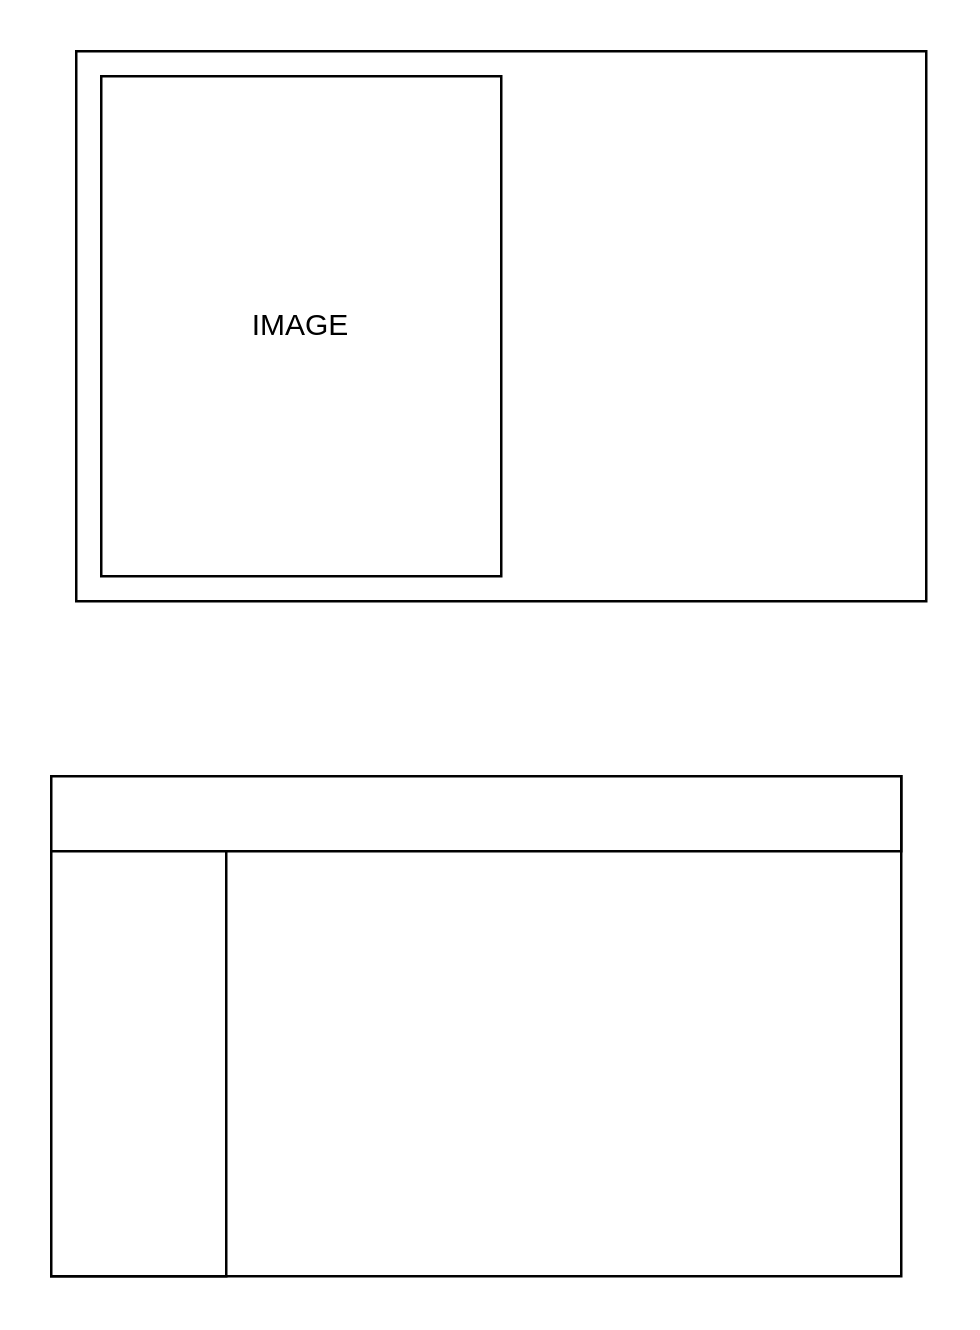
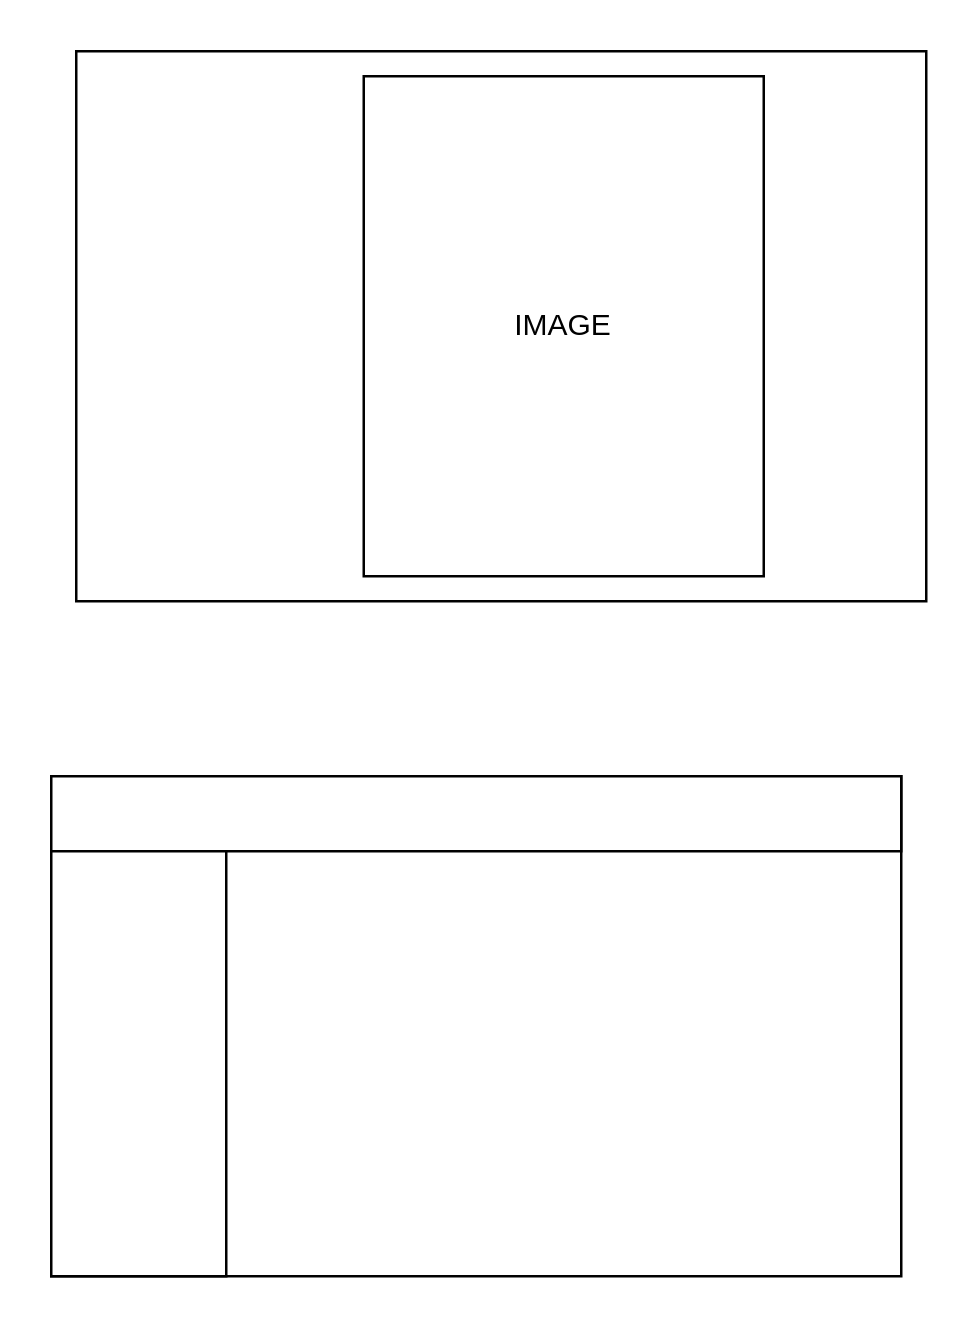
node "IMAGE": moved (301, 326) -> (564, 326)
